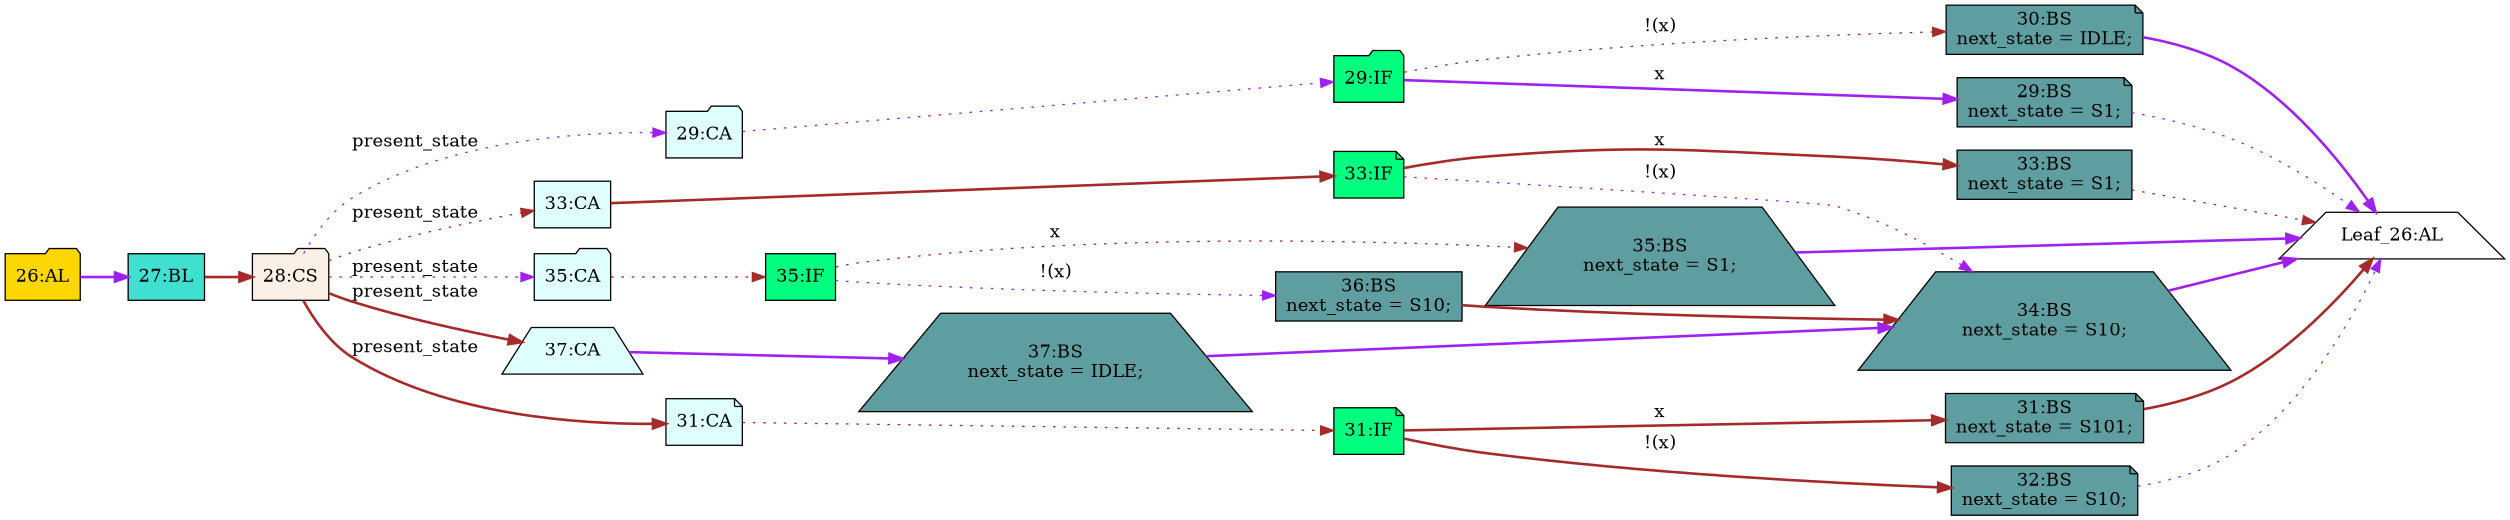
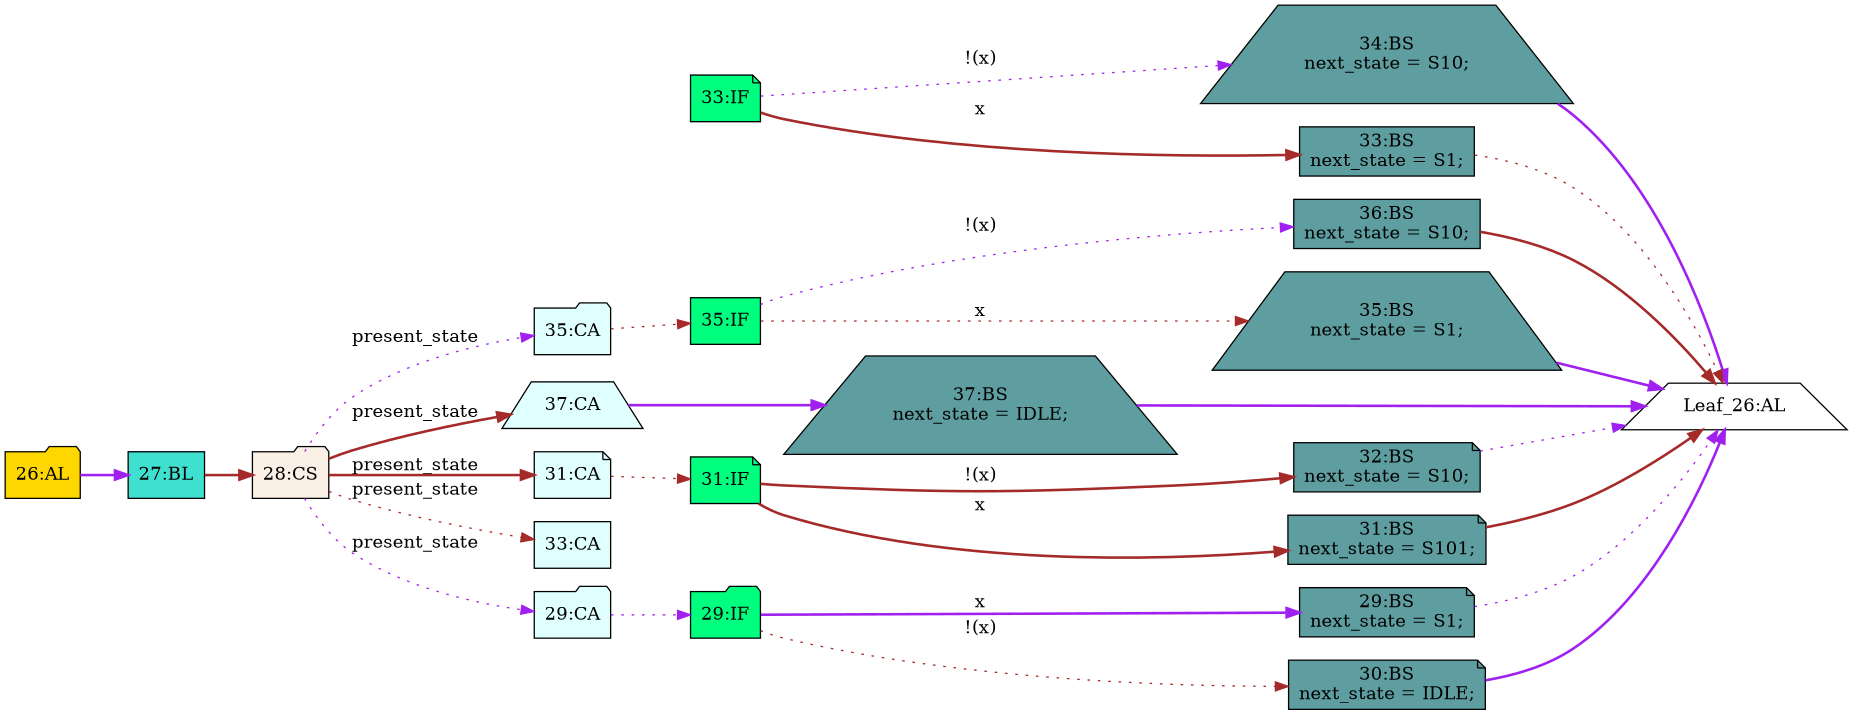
edge "33:CA" -> "33:IF": removed
edge "36:BS next_state = S10;" -> "34:BS next_state = S10;": now "36:BS next_state = S10;" -> "Leaf_26:AL"
edge "37:BS next_state = IDLE;" -> "34:BS next_state = S10;": now "37:BS next_state = IDLE;" -> "Leaf_26:AL"
